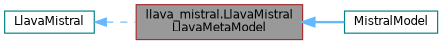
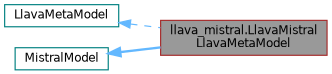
node "LlavaMistral": label "LlavaMistral" -> "LlavaMetaModel"
edge "MistralModel" -> "llava_mistral.LlavaMistral LlavaMetaModel": reversed
